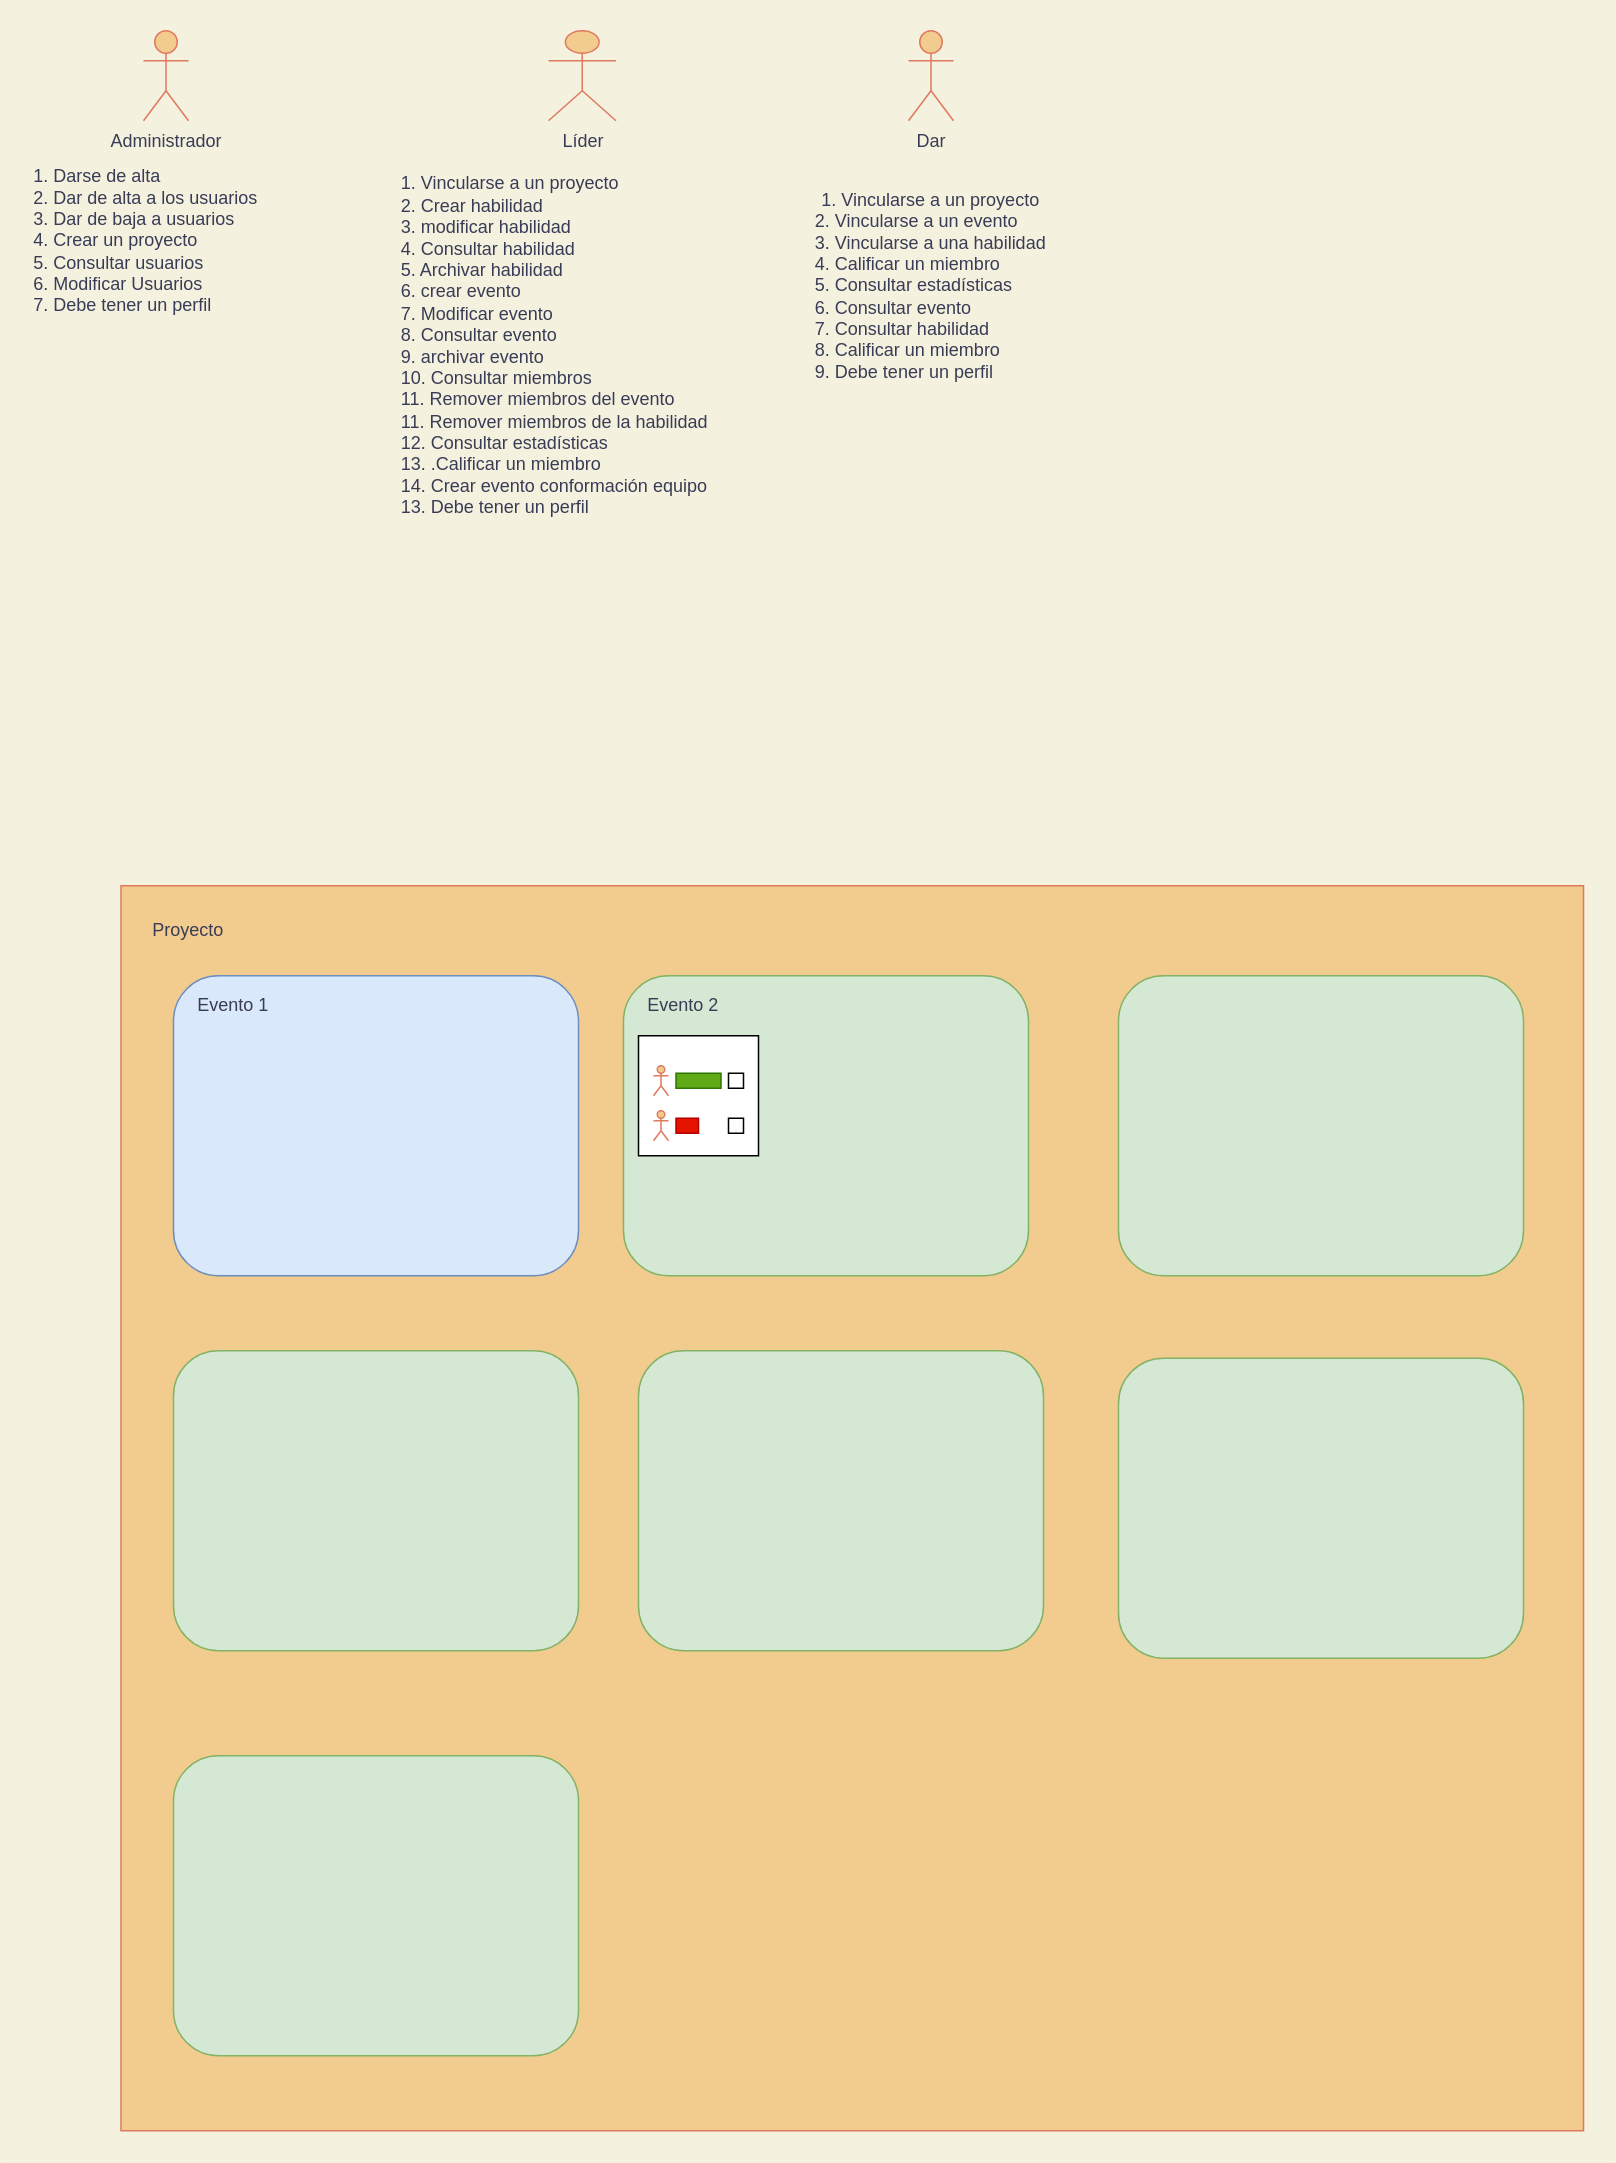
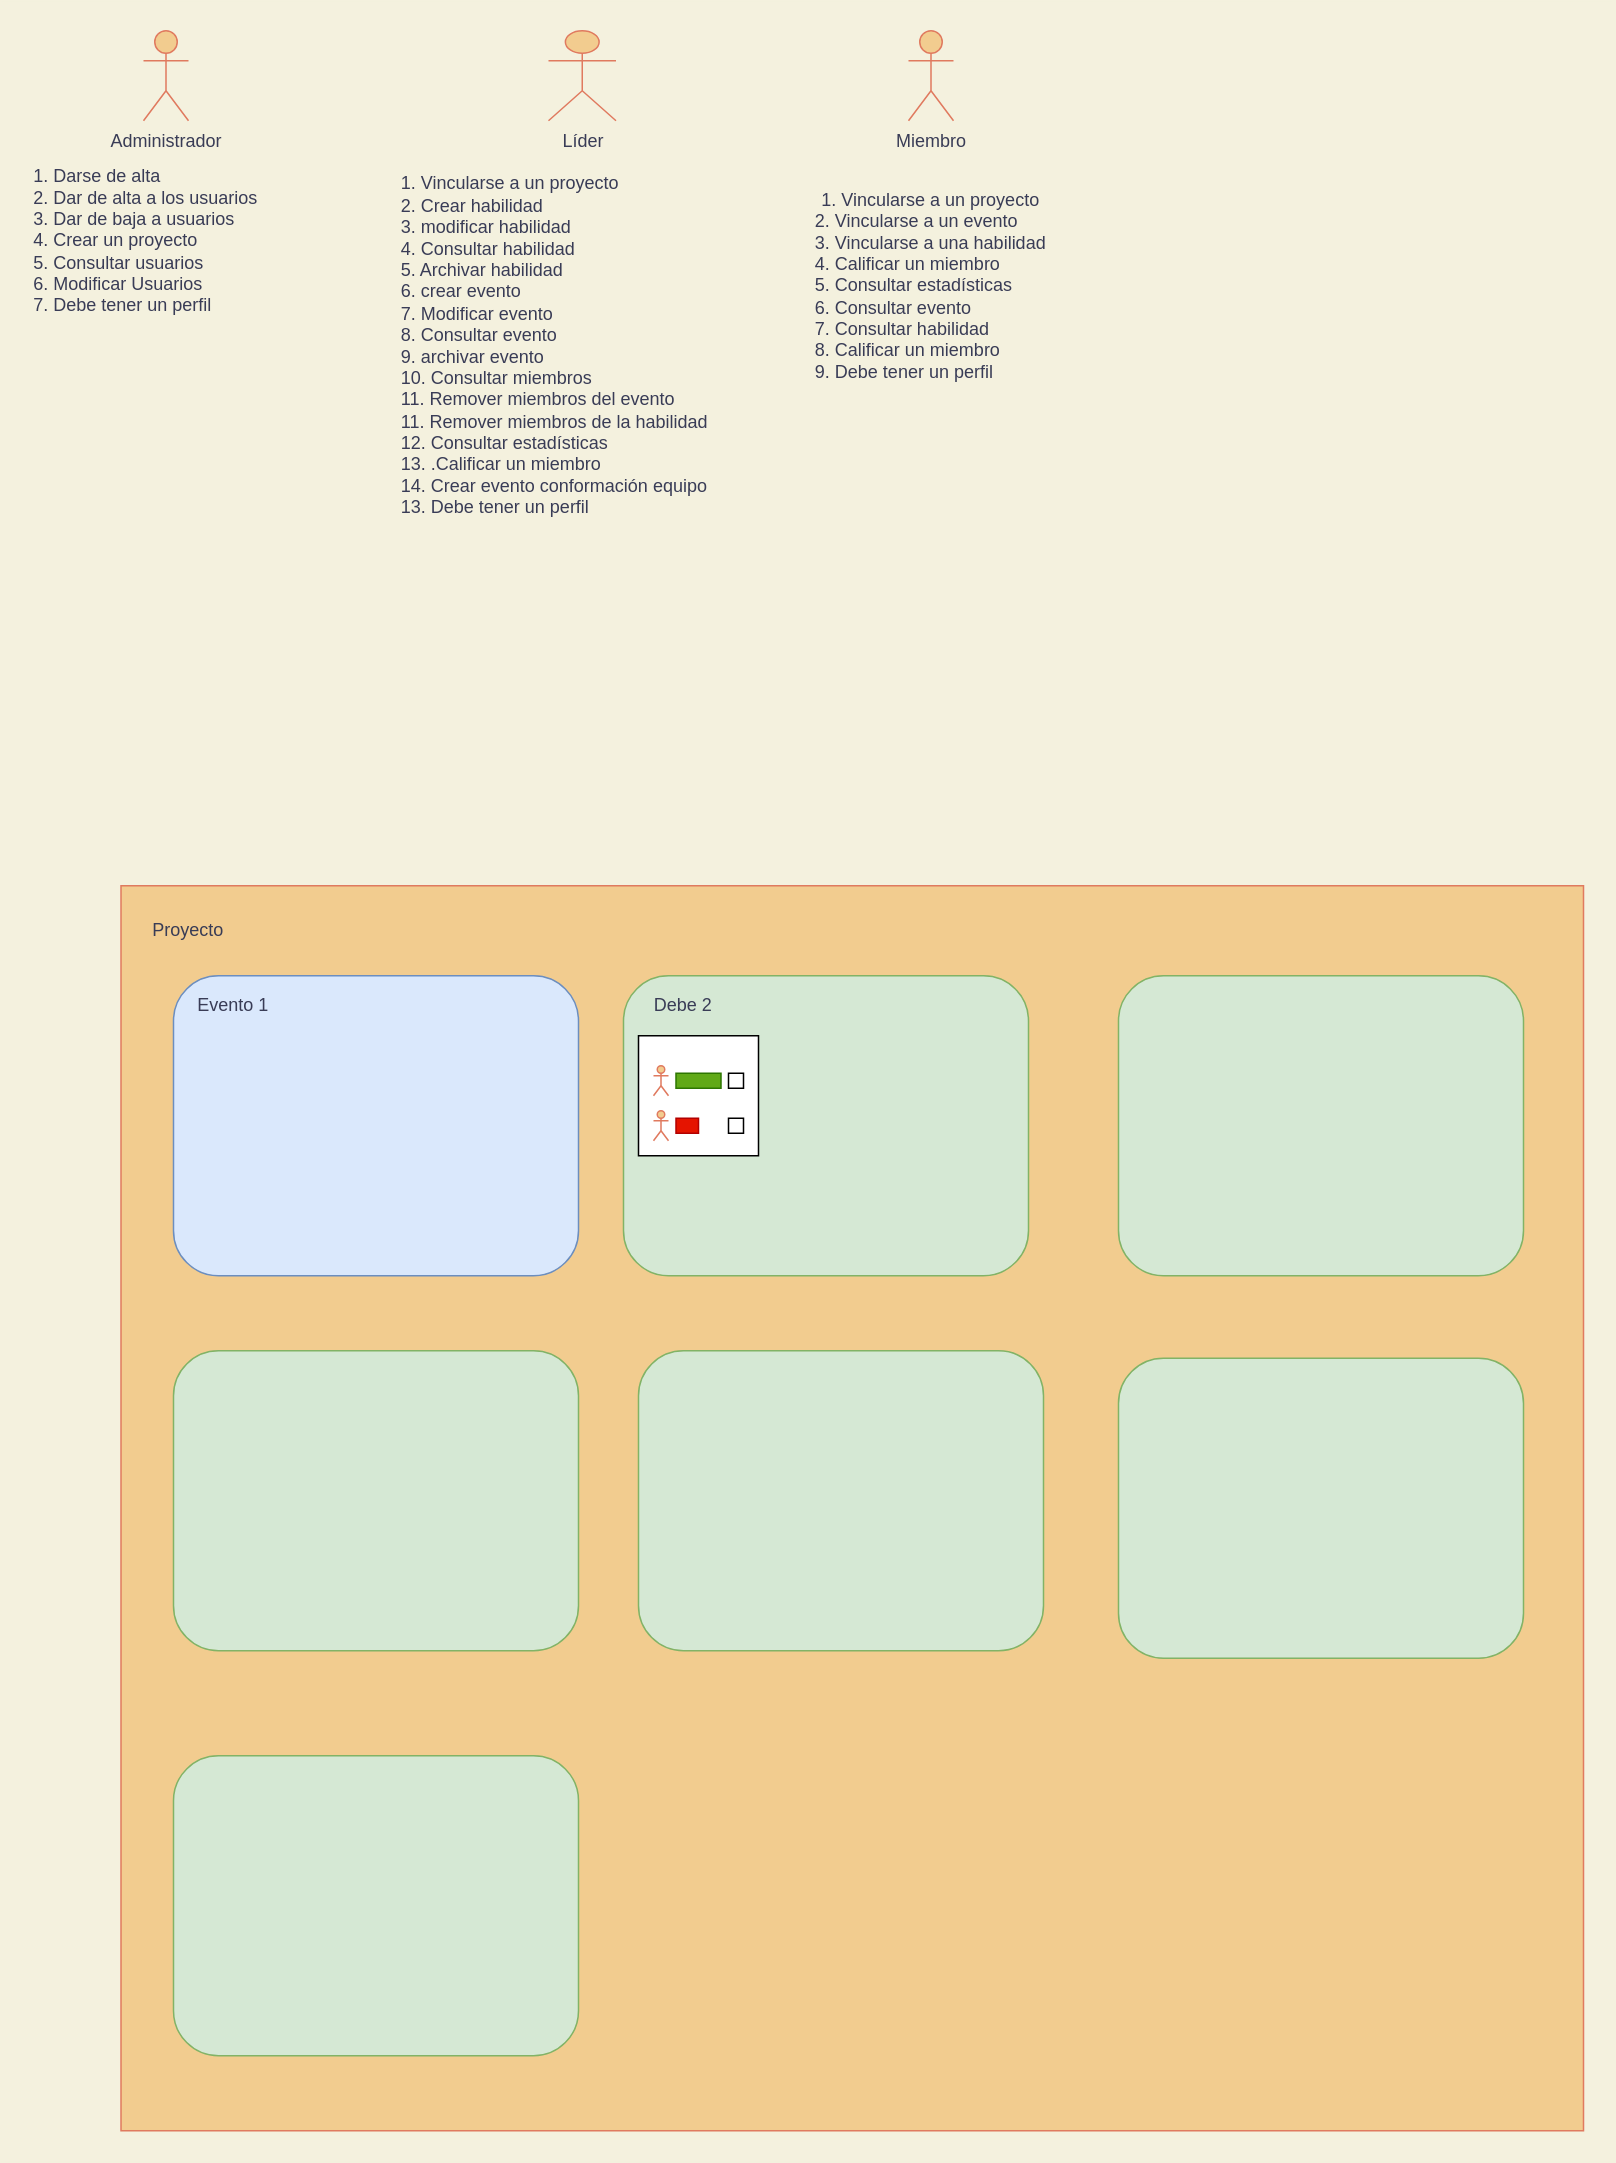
node "Dar": label "Dar" -> "Miembro"
node "Evento 2": label "Evento 2" -> "Debe 2"
